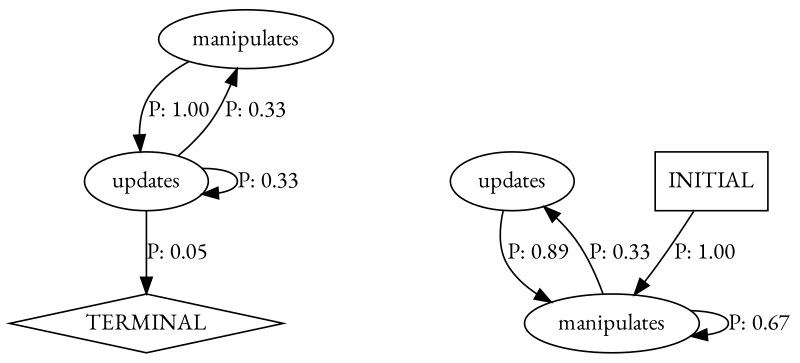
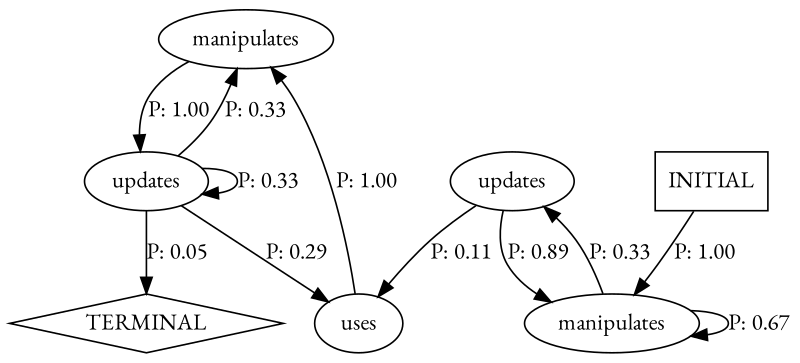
node "uses": added
